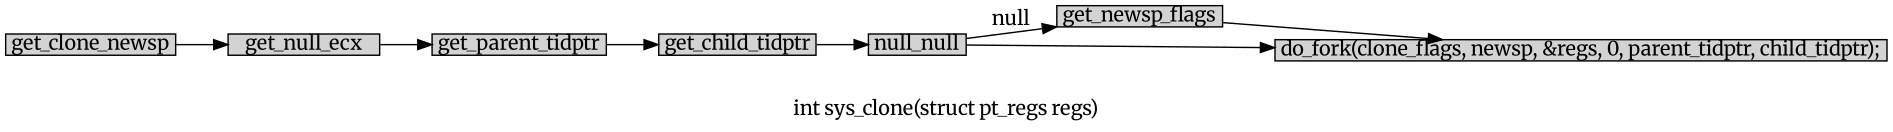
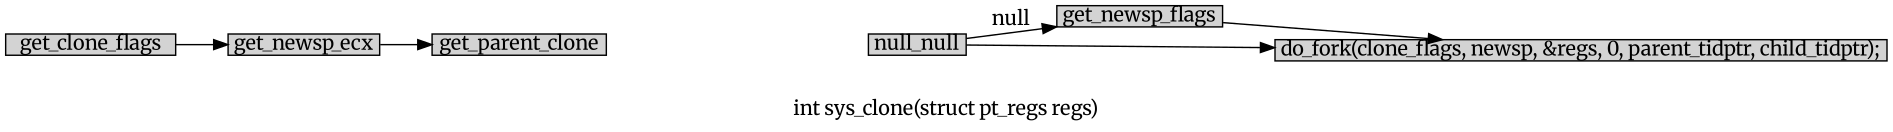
node "get_clone_newsp": label "get_clone_newsp" -> "get_clone_flags"
node "get_null_ecx": label "get_null_ecx" -> "get_newsp_ecx"
node "get_parent_tidptr": label "get_parent_tidptr" -> "get_parent_clone"
node "get_child_tidptr": removed
